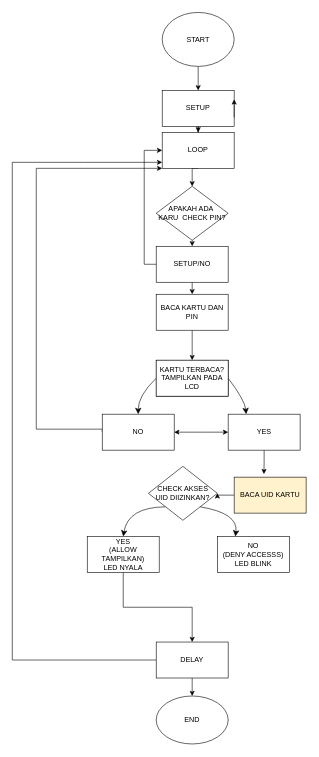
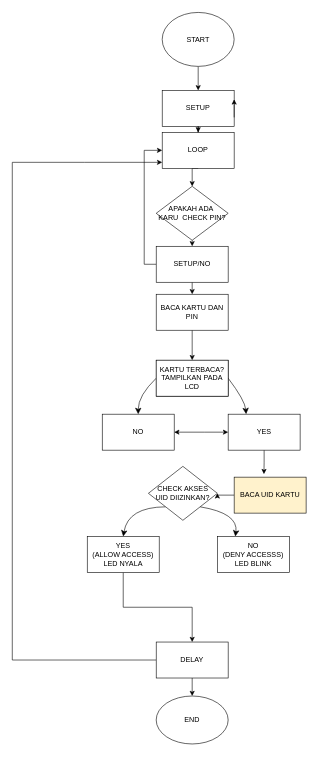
edge "NO" -> "LOOP": removed
node "YES (ALLOW TAMPILKAN) LED NYALA": label "YES (ALLOW TAMPILKAN) LED NYALA" -> "YES (ALLOW ACCESS) LED NYALA"
